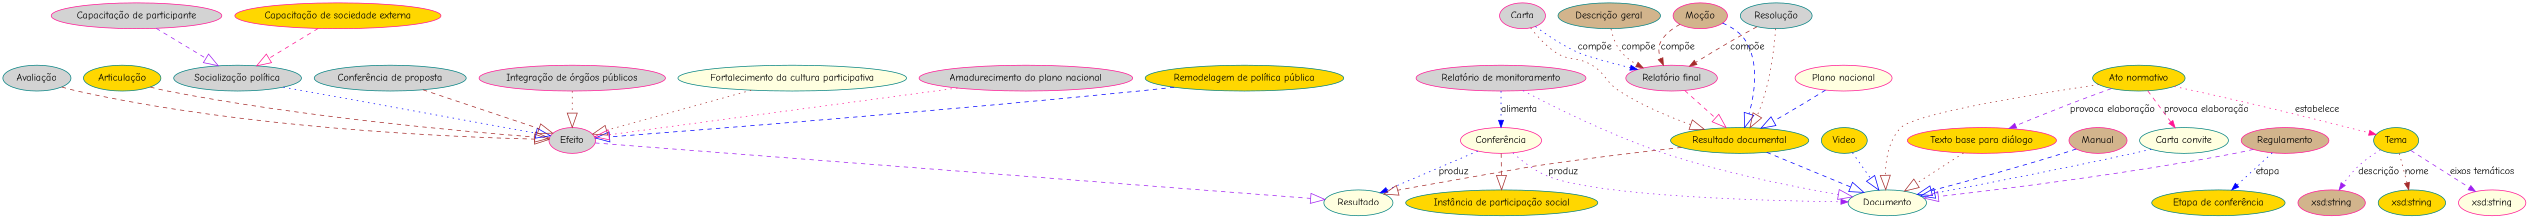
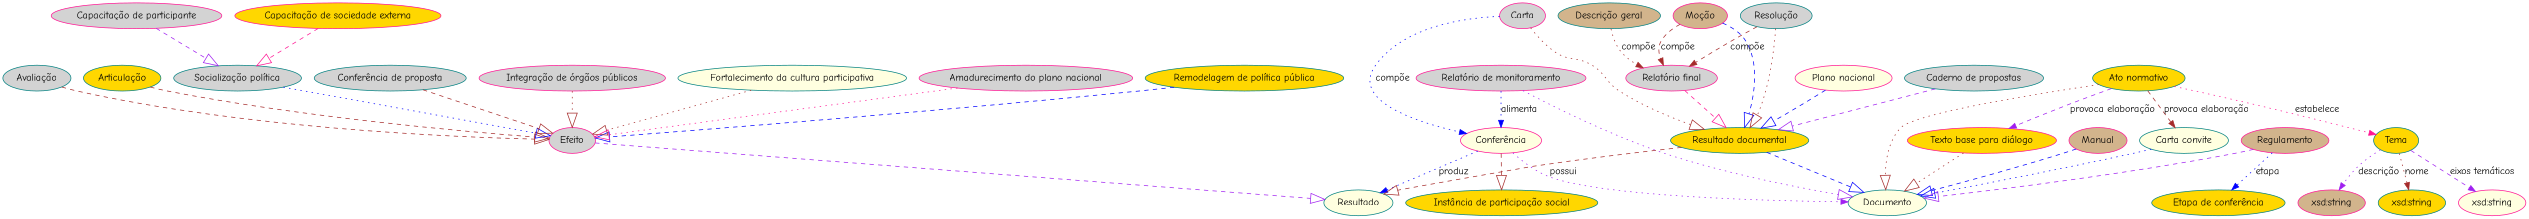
edge "Carta" -> "Relatório final": now "Carta" -> "Conferência"
node "Caderno de propostas": added
edge "Ato normativo" -> "Carta convite": color deeppink -> brown
node "Video": removed
edge "Conferência" -> "Documento": label "produz" -> "possui"
